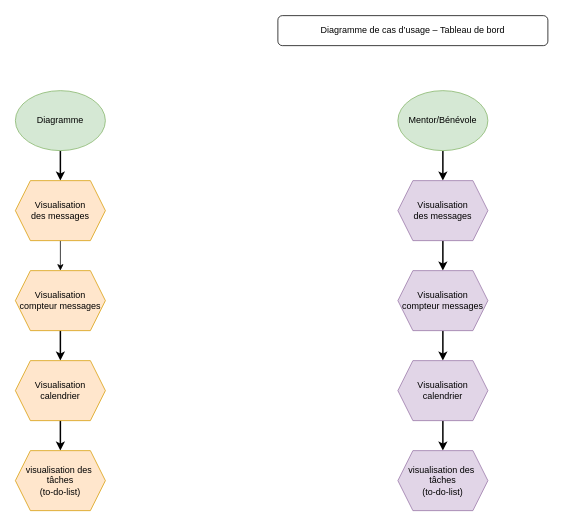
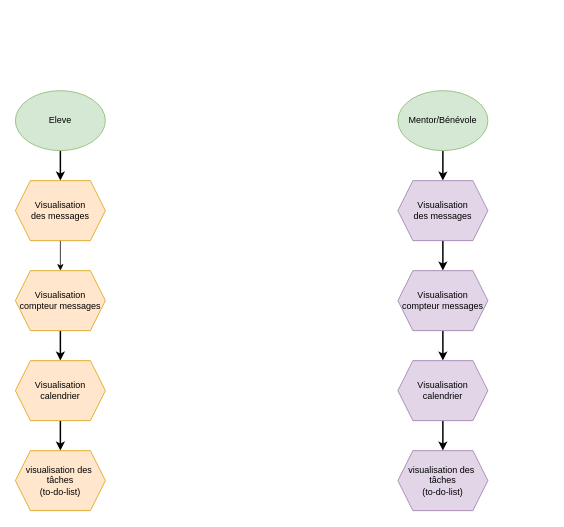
node "Diagramme de cas d’usage – Tableau de bord": removed
node "Diagramme": label "Diagramme" -> "Eleve"
